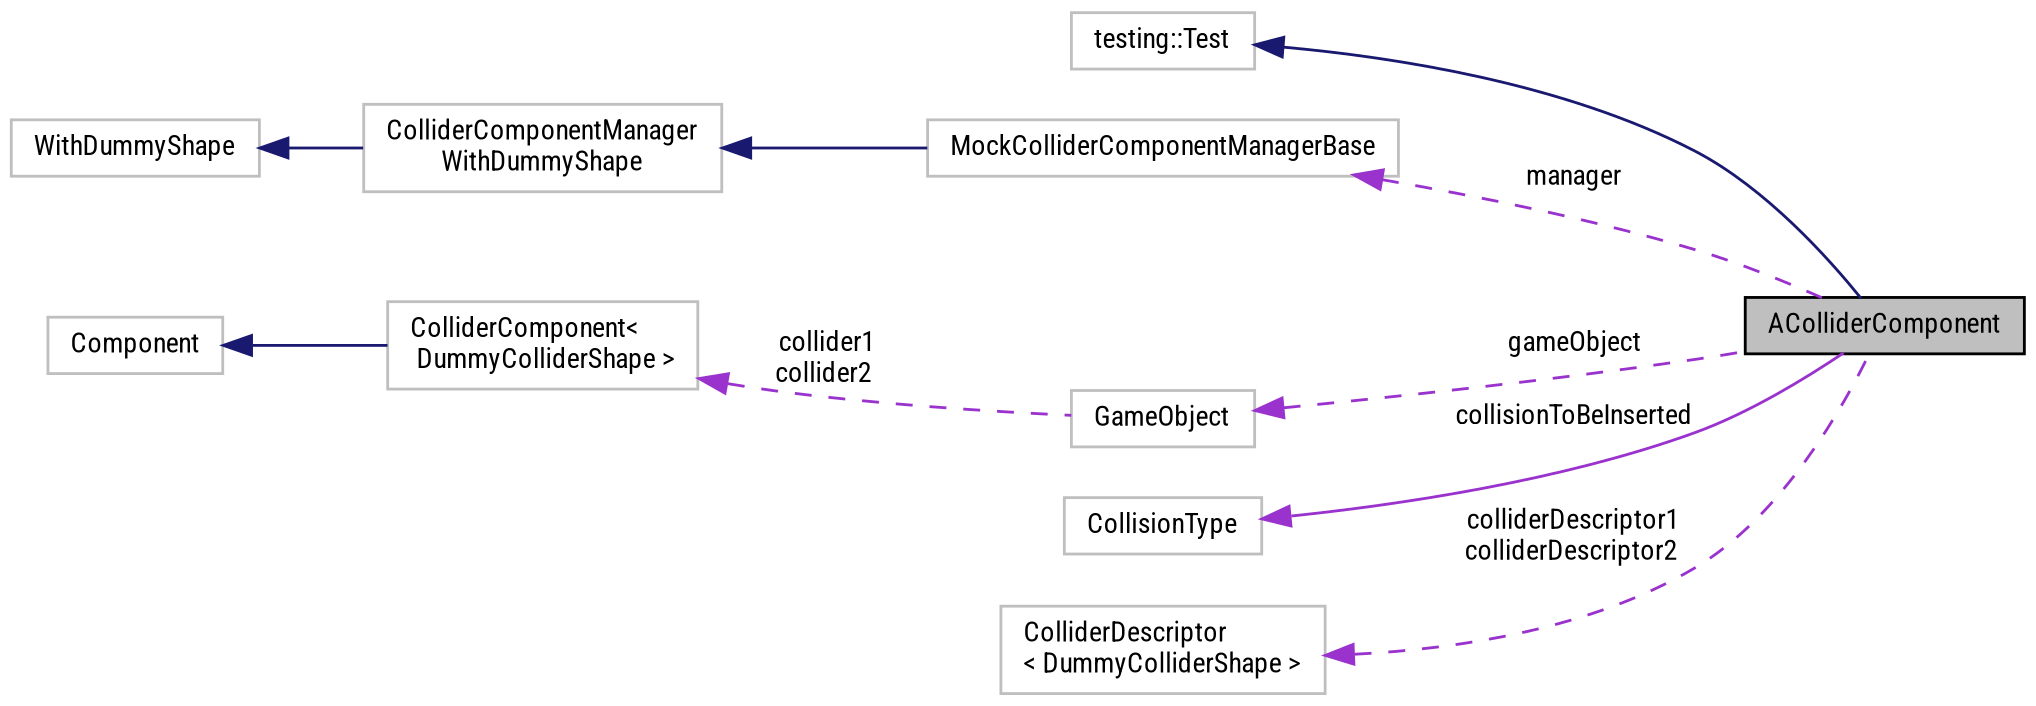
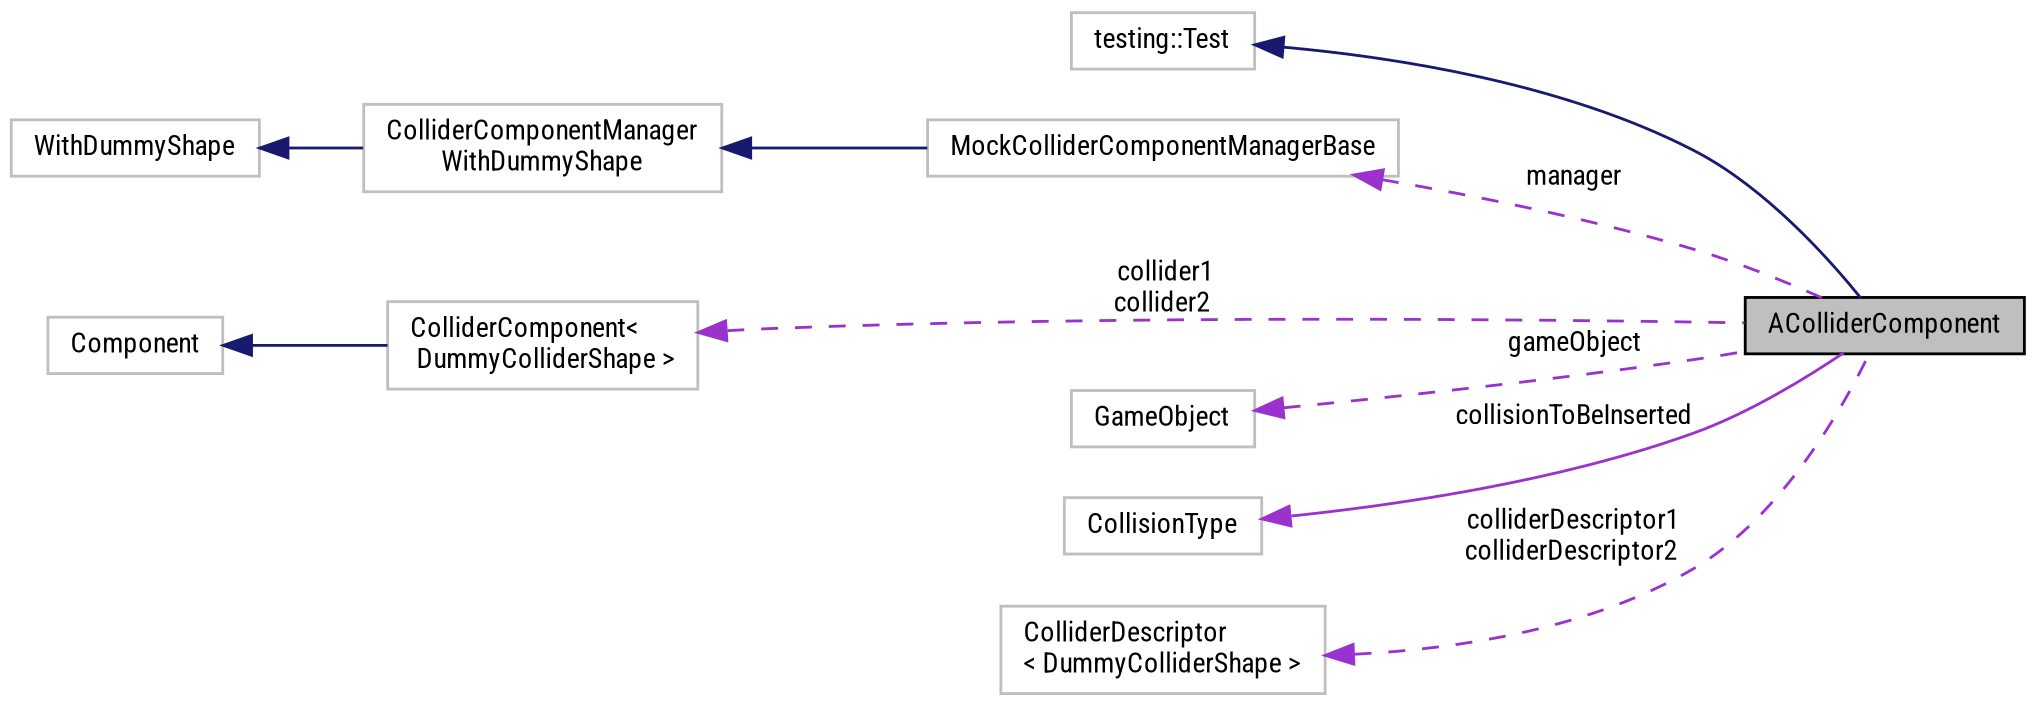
edge "GameObject" -> "ColliderComponent< DummyColliderShape >": now "AColliderComponent" -> "ColliderComponent< DummyColliderShape >"
